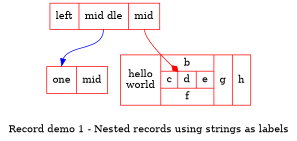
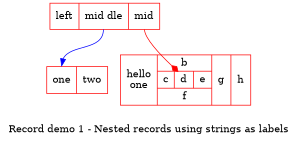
node "one": text "mid" -> "two"
node "hello": text "world" -> "one"
